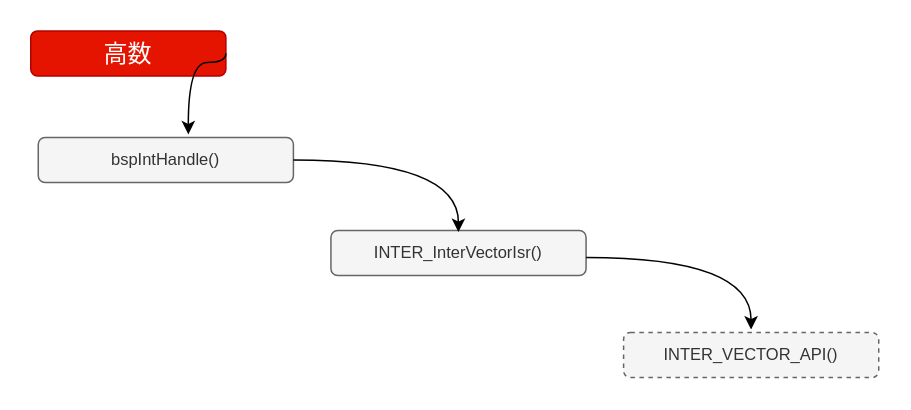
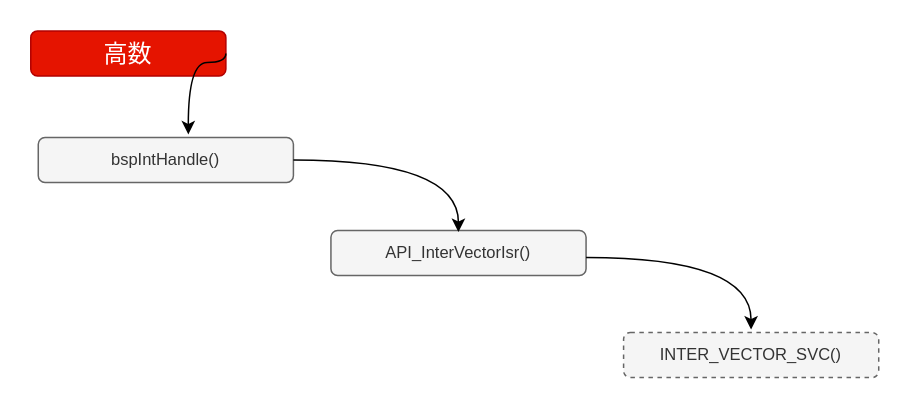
node "INTER_InterVectorIsr()": label "INTER_InterVectorIsr()" -> "API_InterVectorIsr()"
node "INTER_VECTOR_API()": label "INTER_VECTOR_API()" -> "INTER_VECTOR_SVC()"
